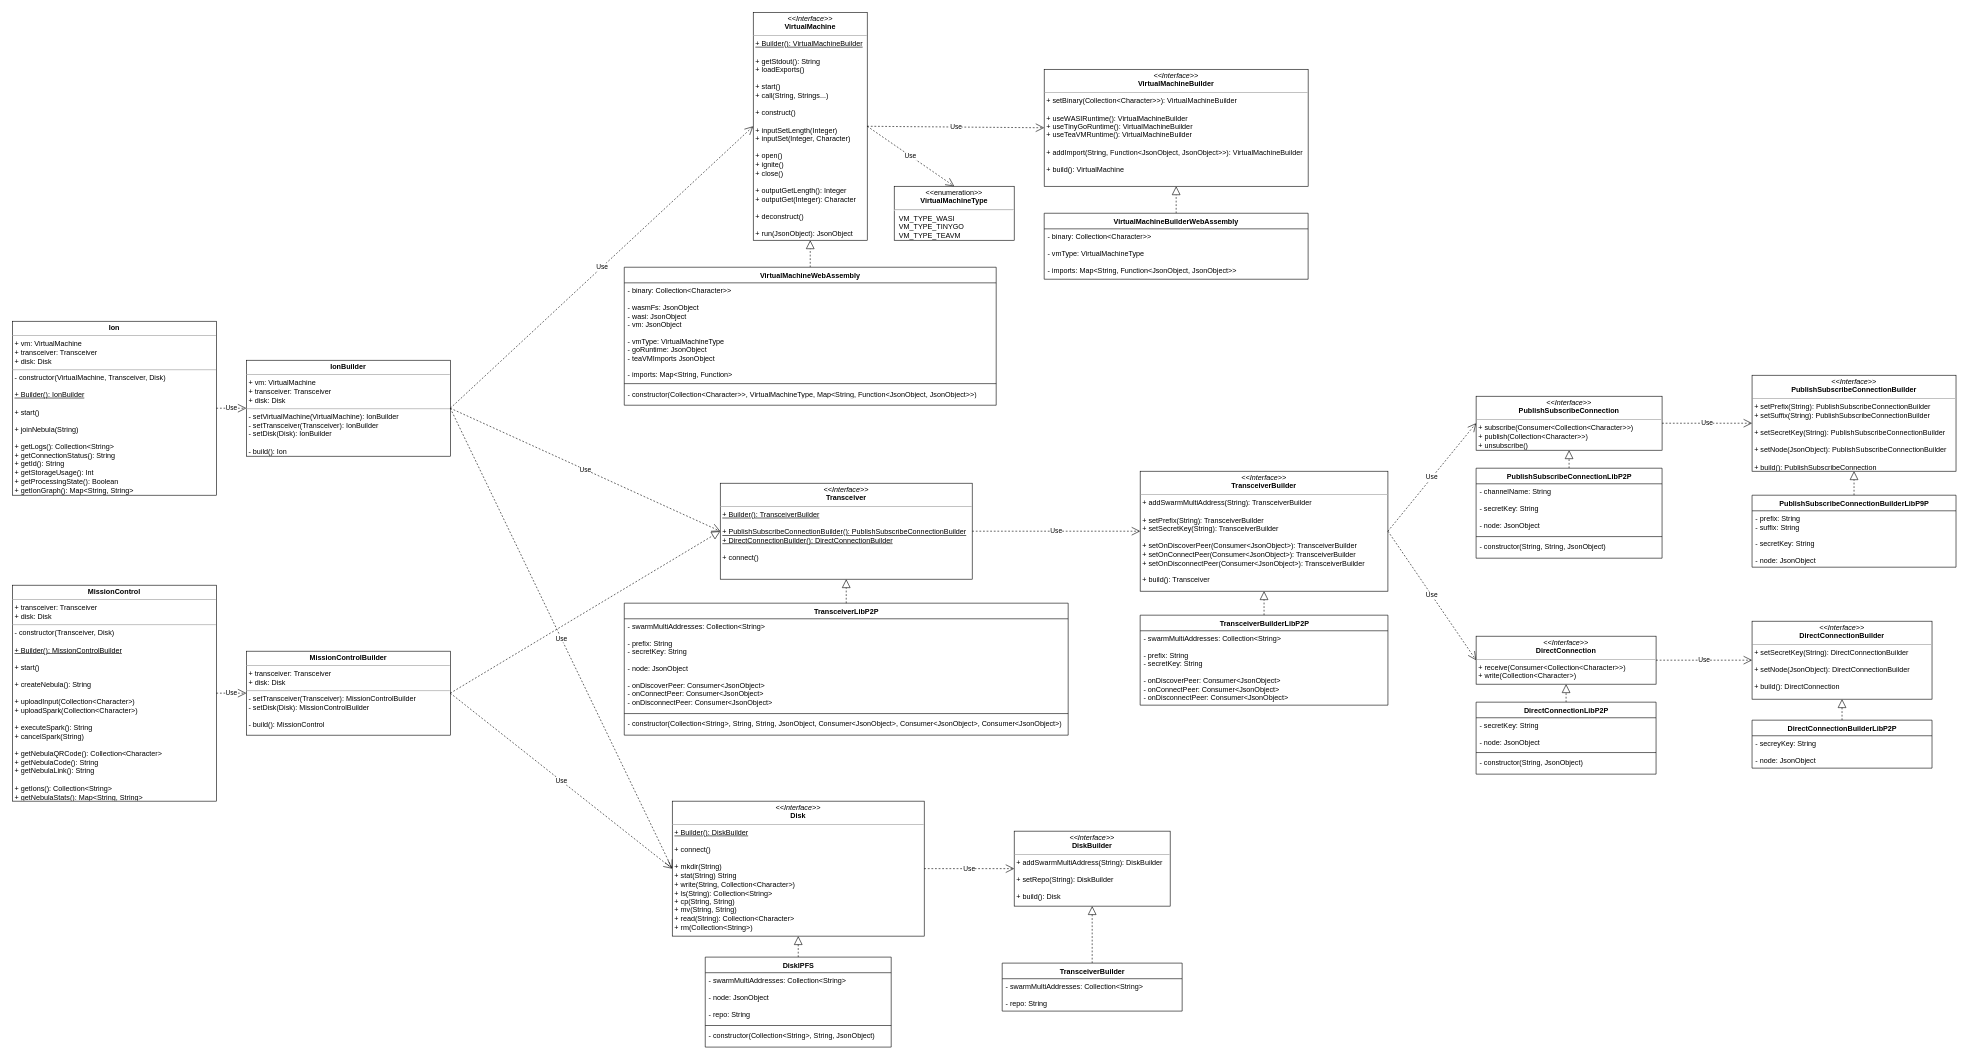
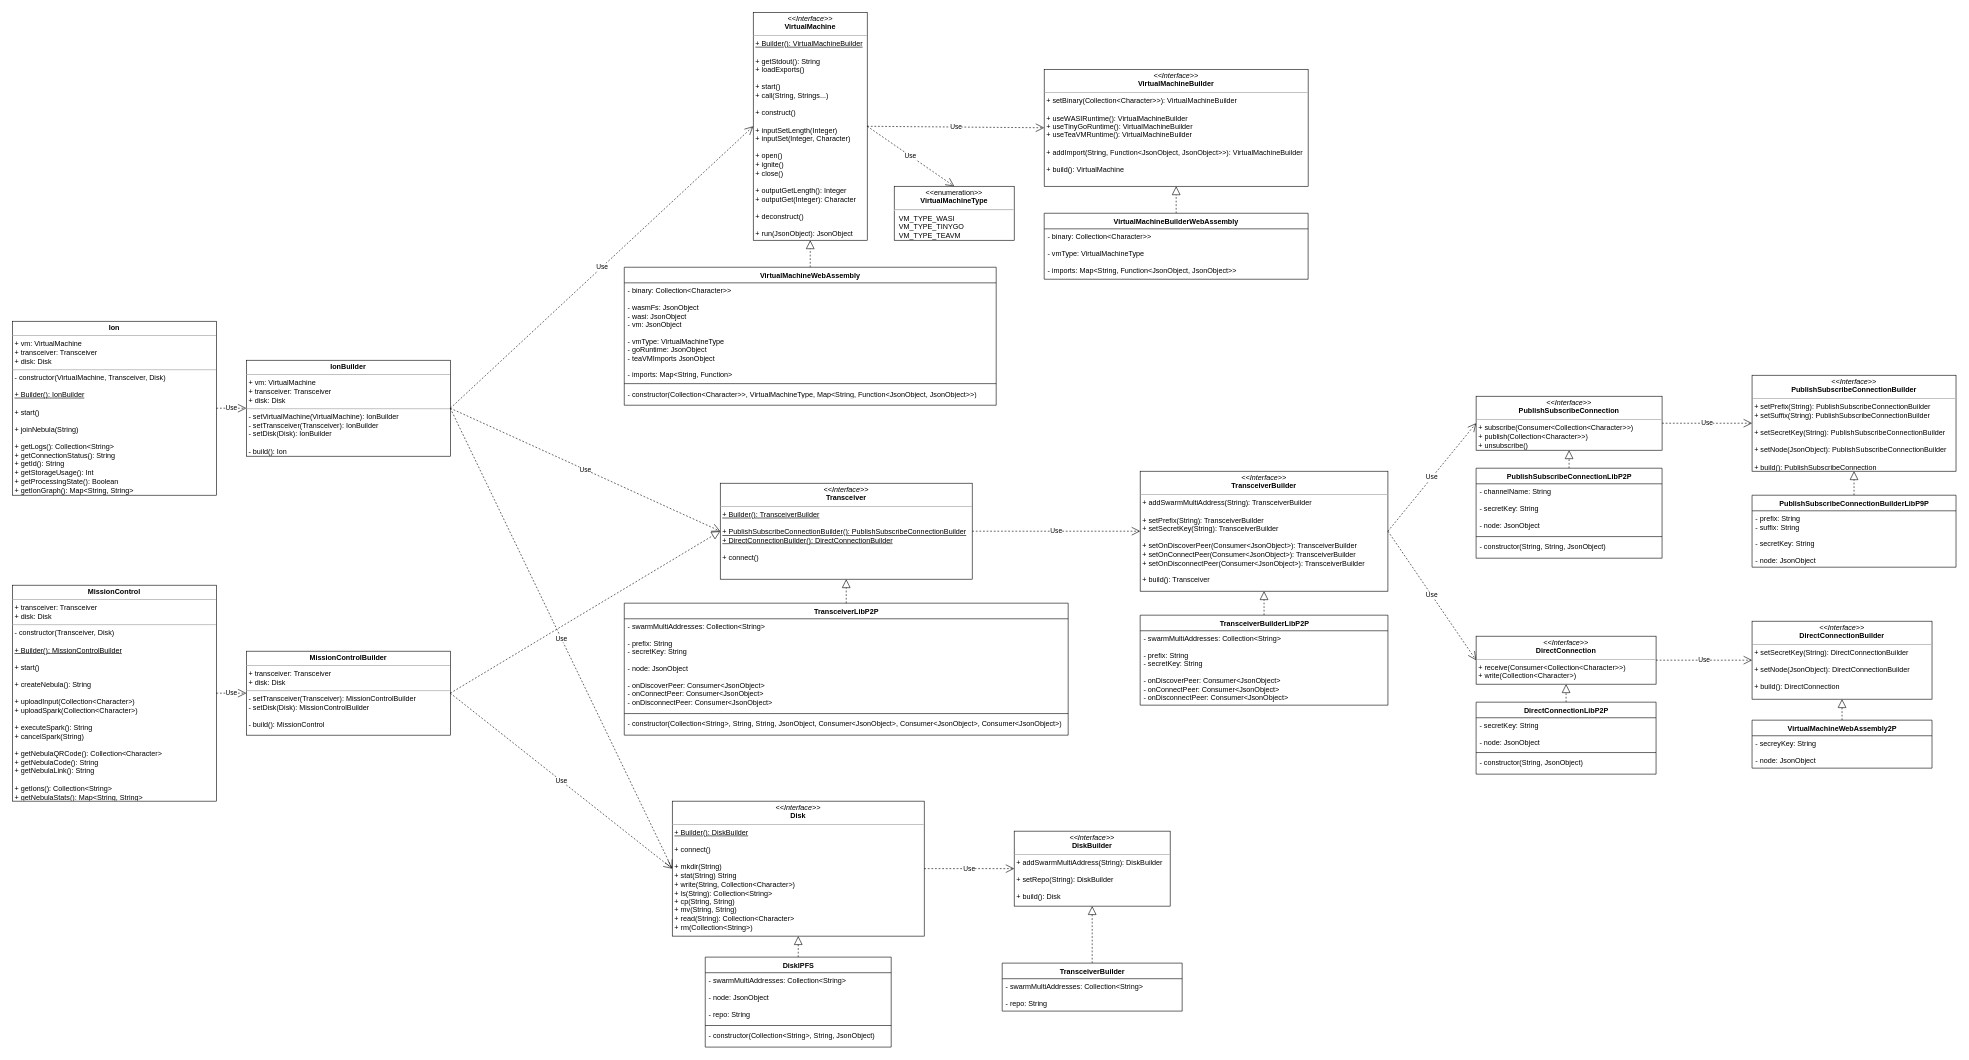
node "DirectConnectionBuilderLibP2P": label "DirectConnectionBuilderLibP2P" -> "VirtualMachineWebAssembly2P"
